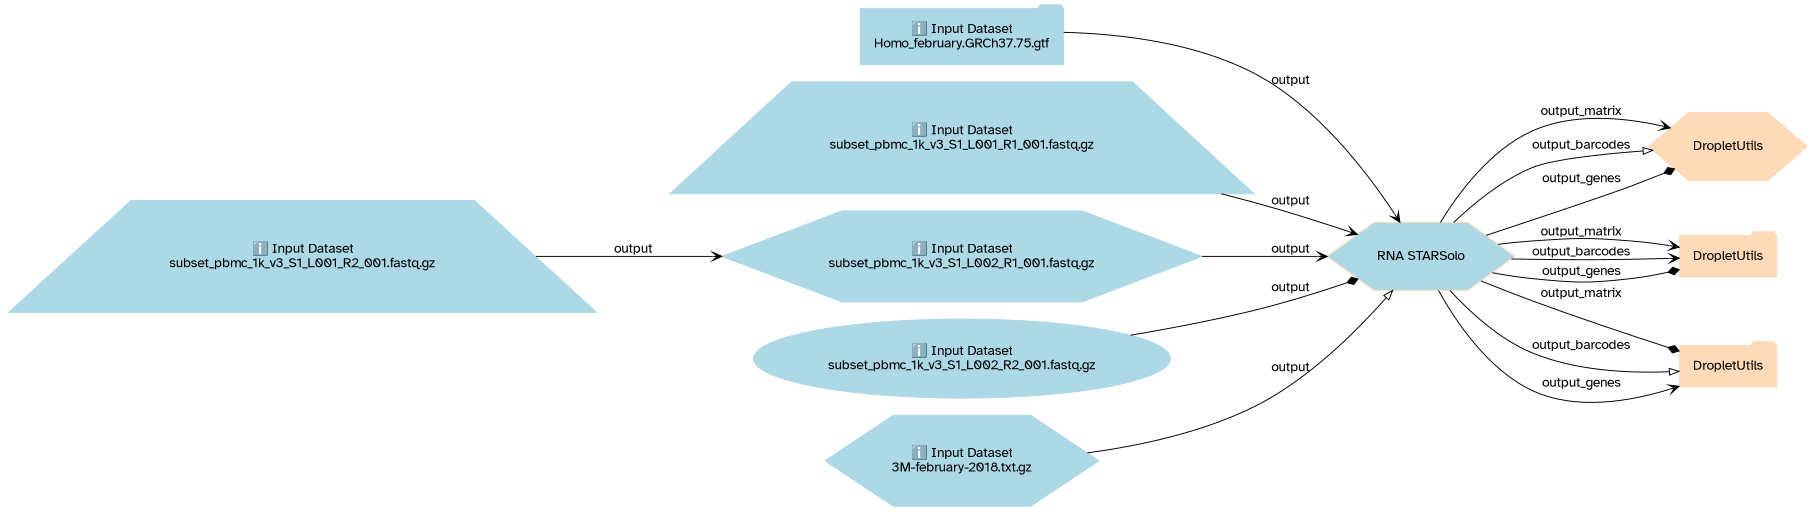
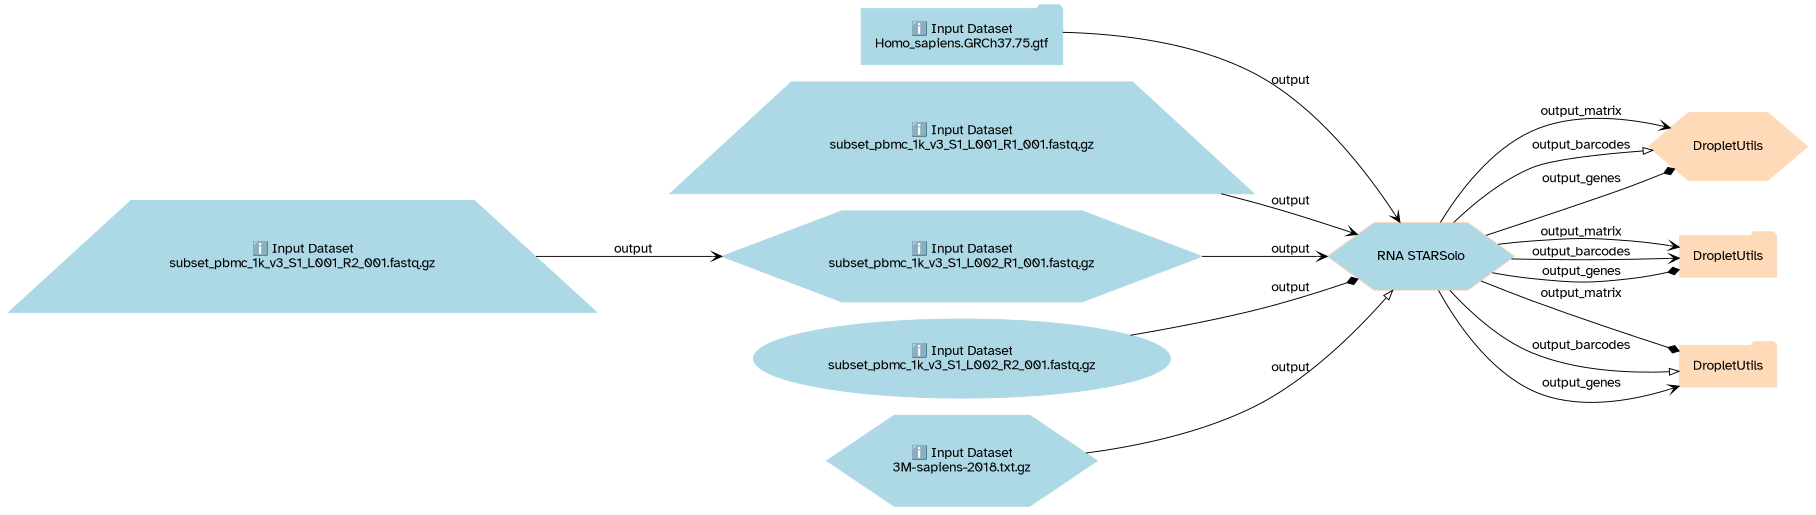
node "ℹ️ Input Dataset Homo_february.GRCh37.75.gtf": label "ℹ️ Input Dataset Homo_february.GRCh37.75.gtf" -> "ℹ️ Input Dataset Homo_sapiens.GRCh37.75.gtf"
node "ℹ️ Input Dataset 3M-february-2018.txt.gz": label "ℹ️ Input Dataset 3M-february-2018.txt.gz" -> "ℹ️ Input Dataset 3M-sapiens-2018.txt.gz"
